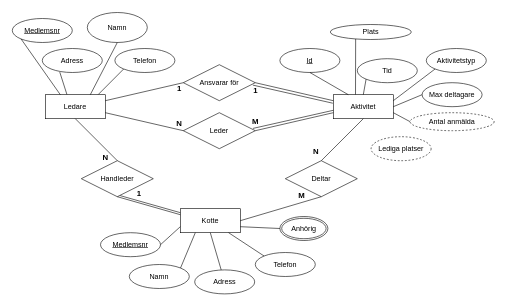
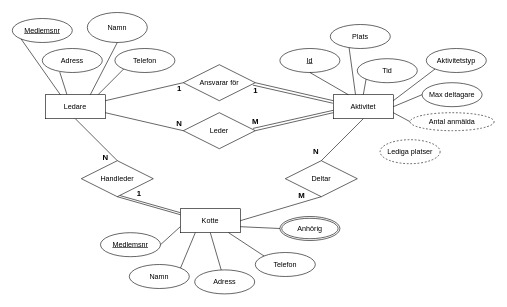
node "Plats": size 81x15 -> 60x24
node "Lediga platser": moved (401, 149) -> (410, 152)
node "Anhörig": size 48x24 -> 60x24
